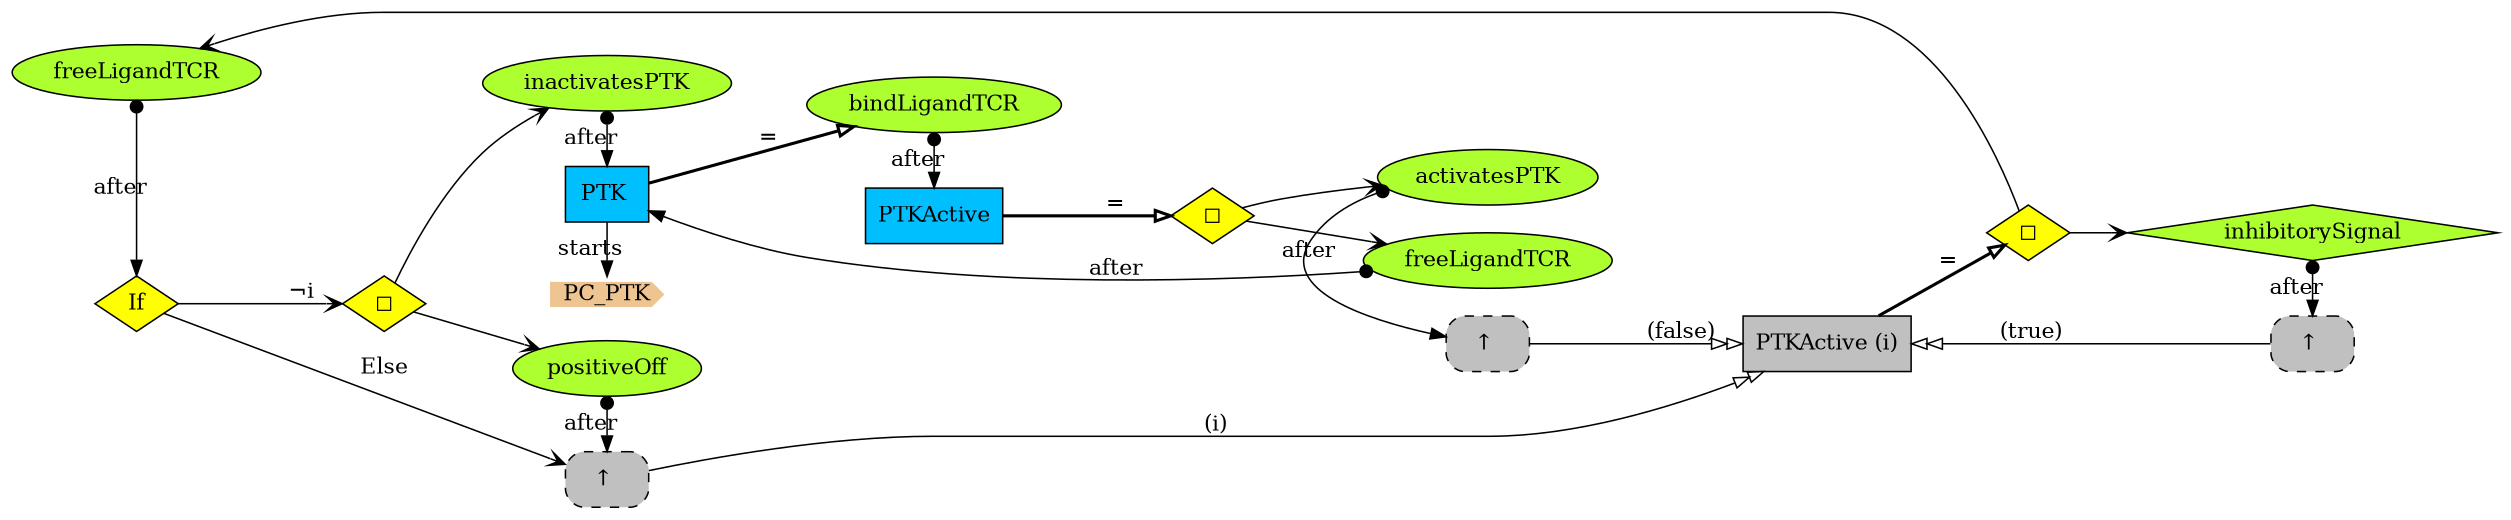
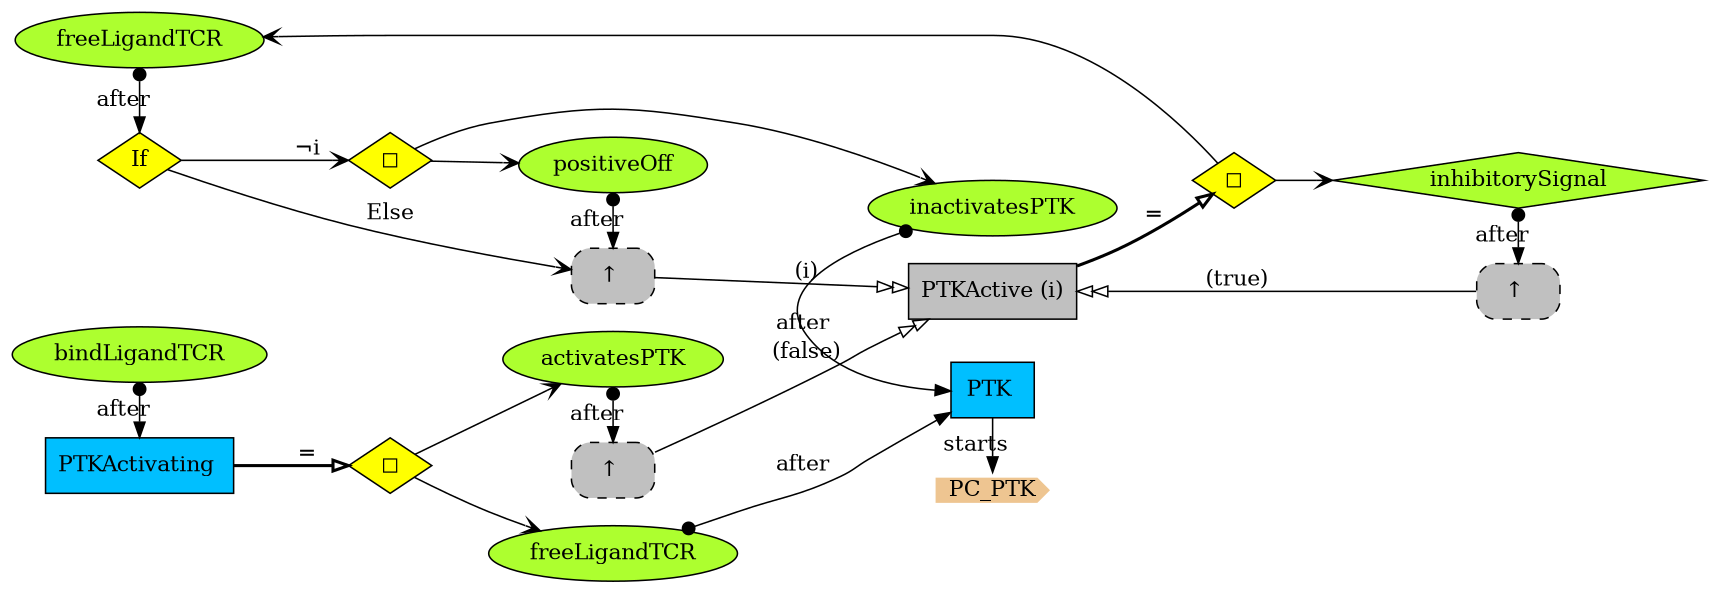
edge "PTK" -> "bindLigandTCR": removed, label "="
node "PTKActive": label "PTKActive" -> "PTKActivating"
